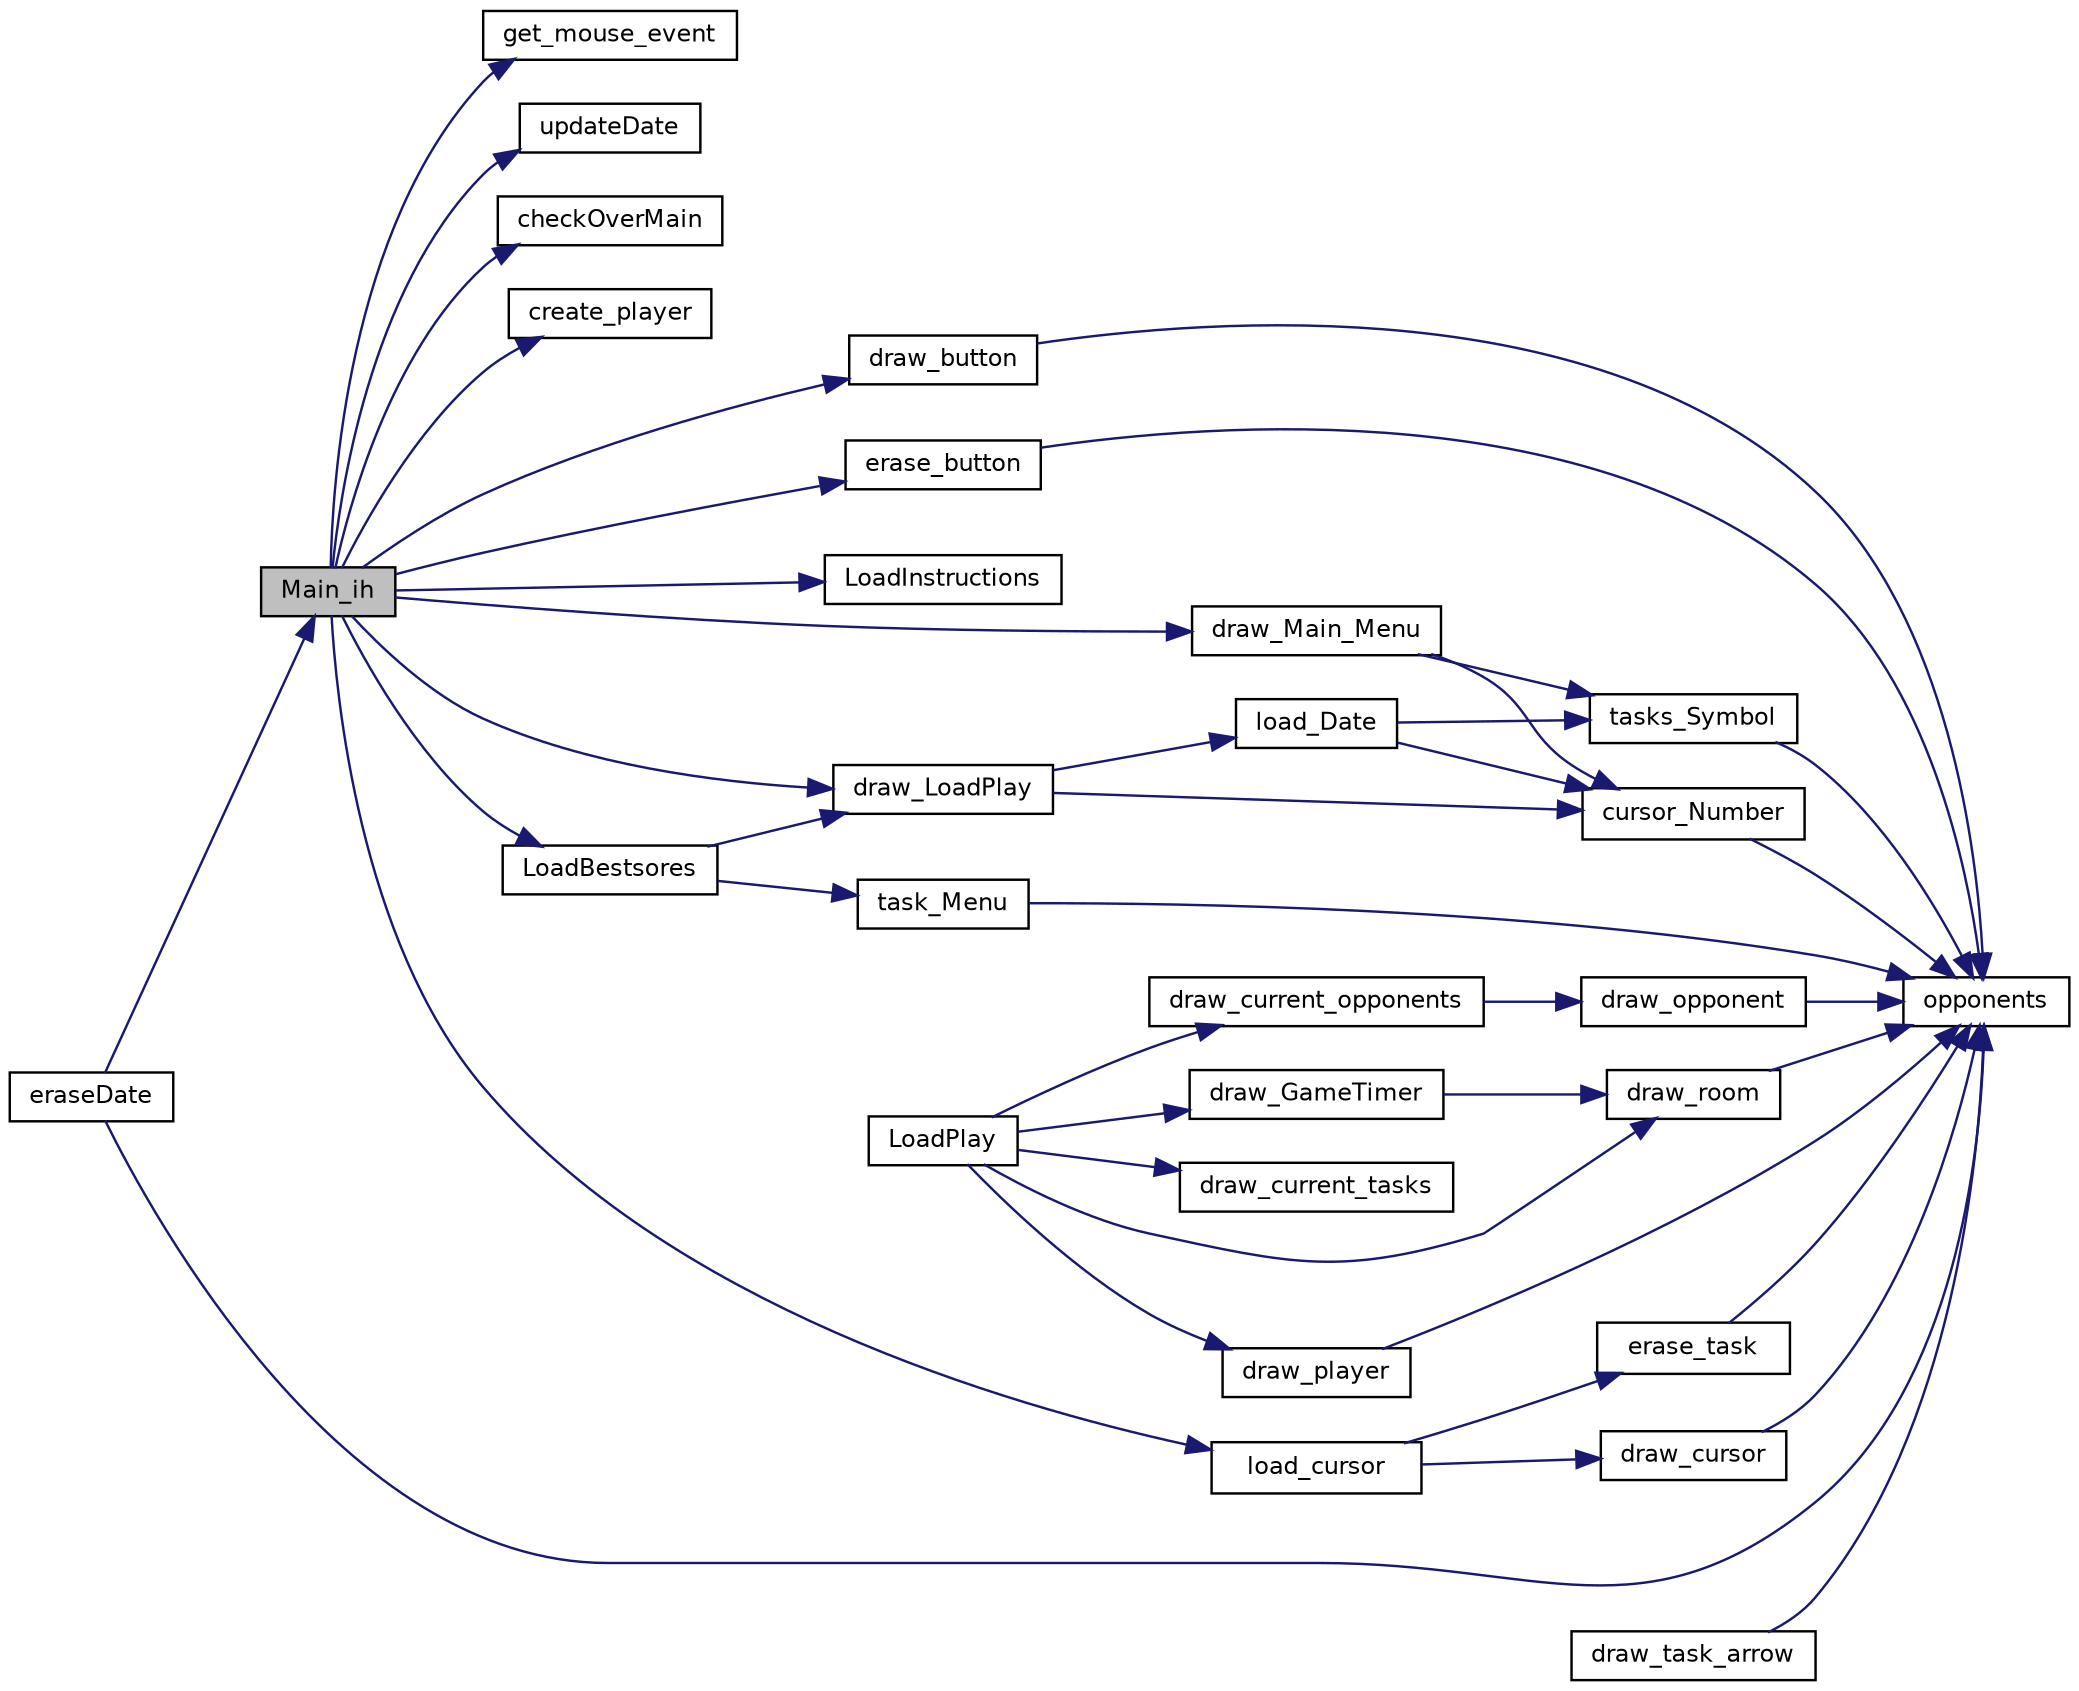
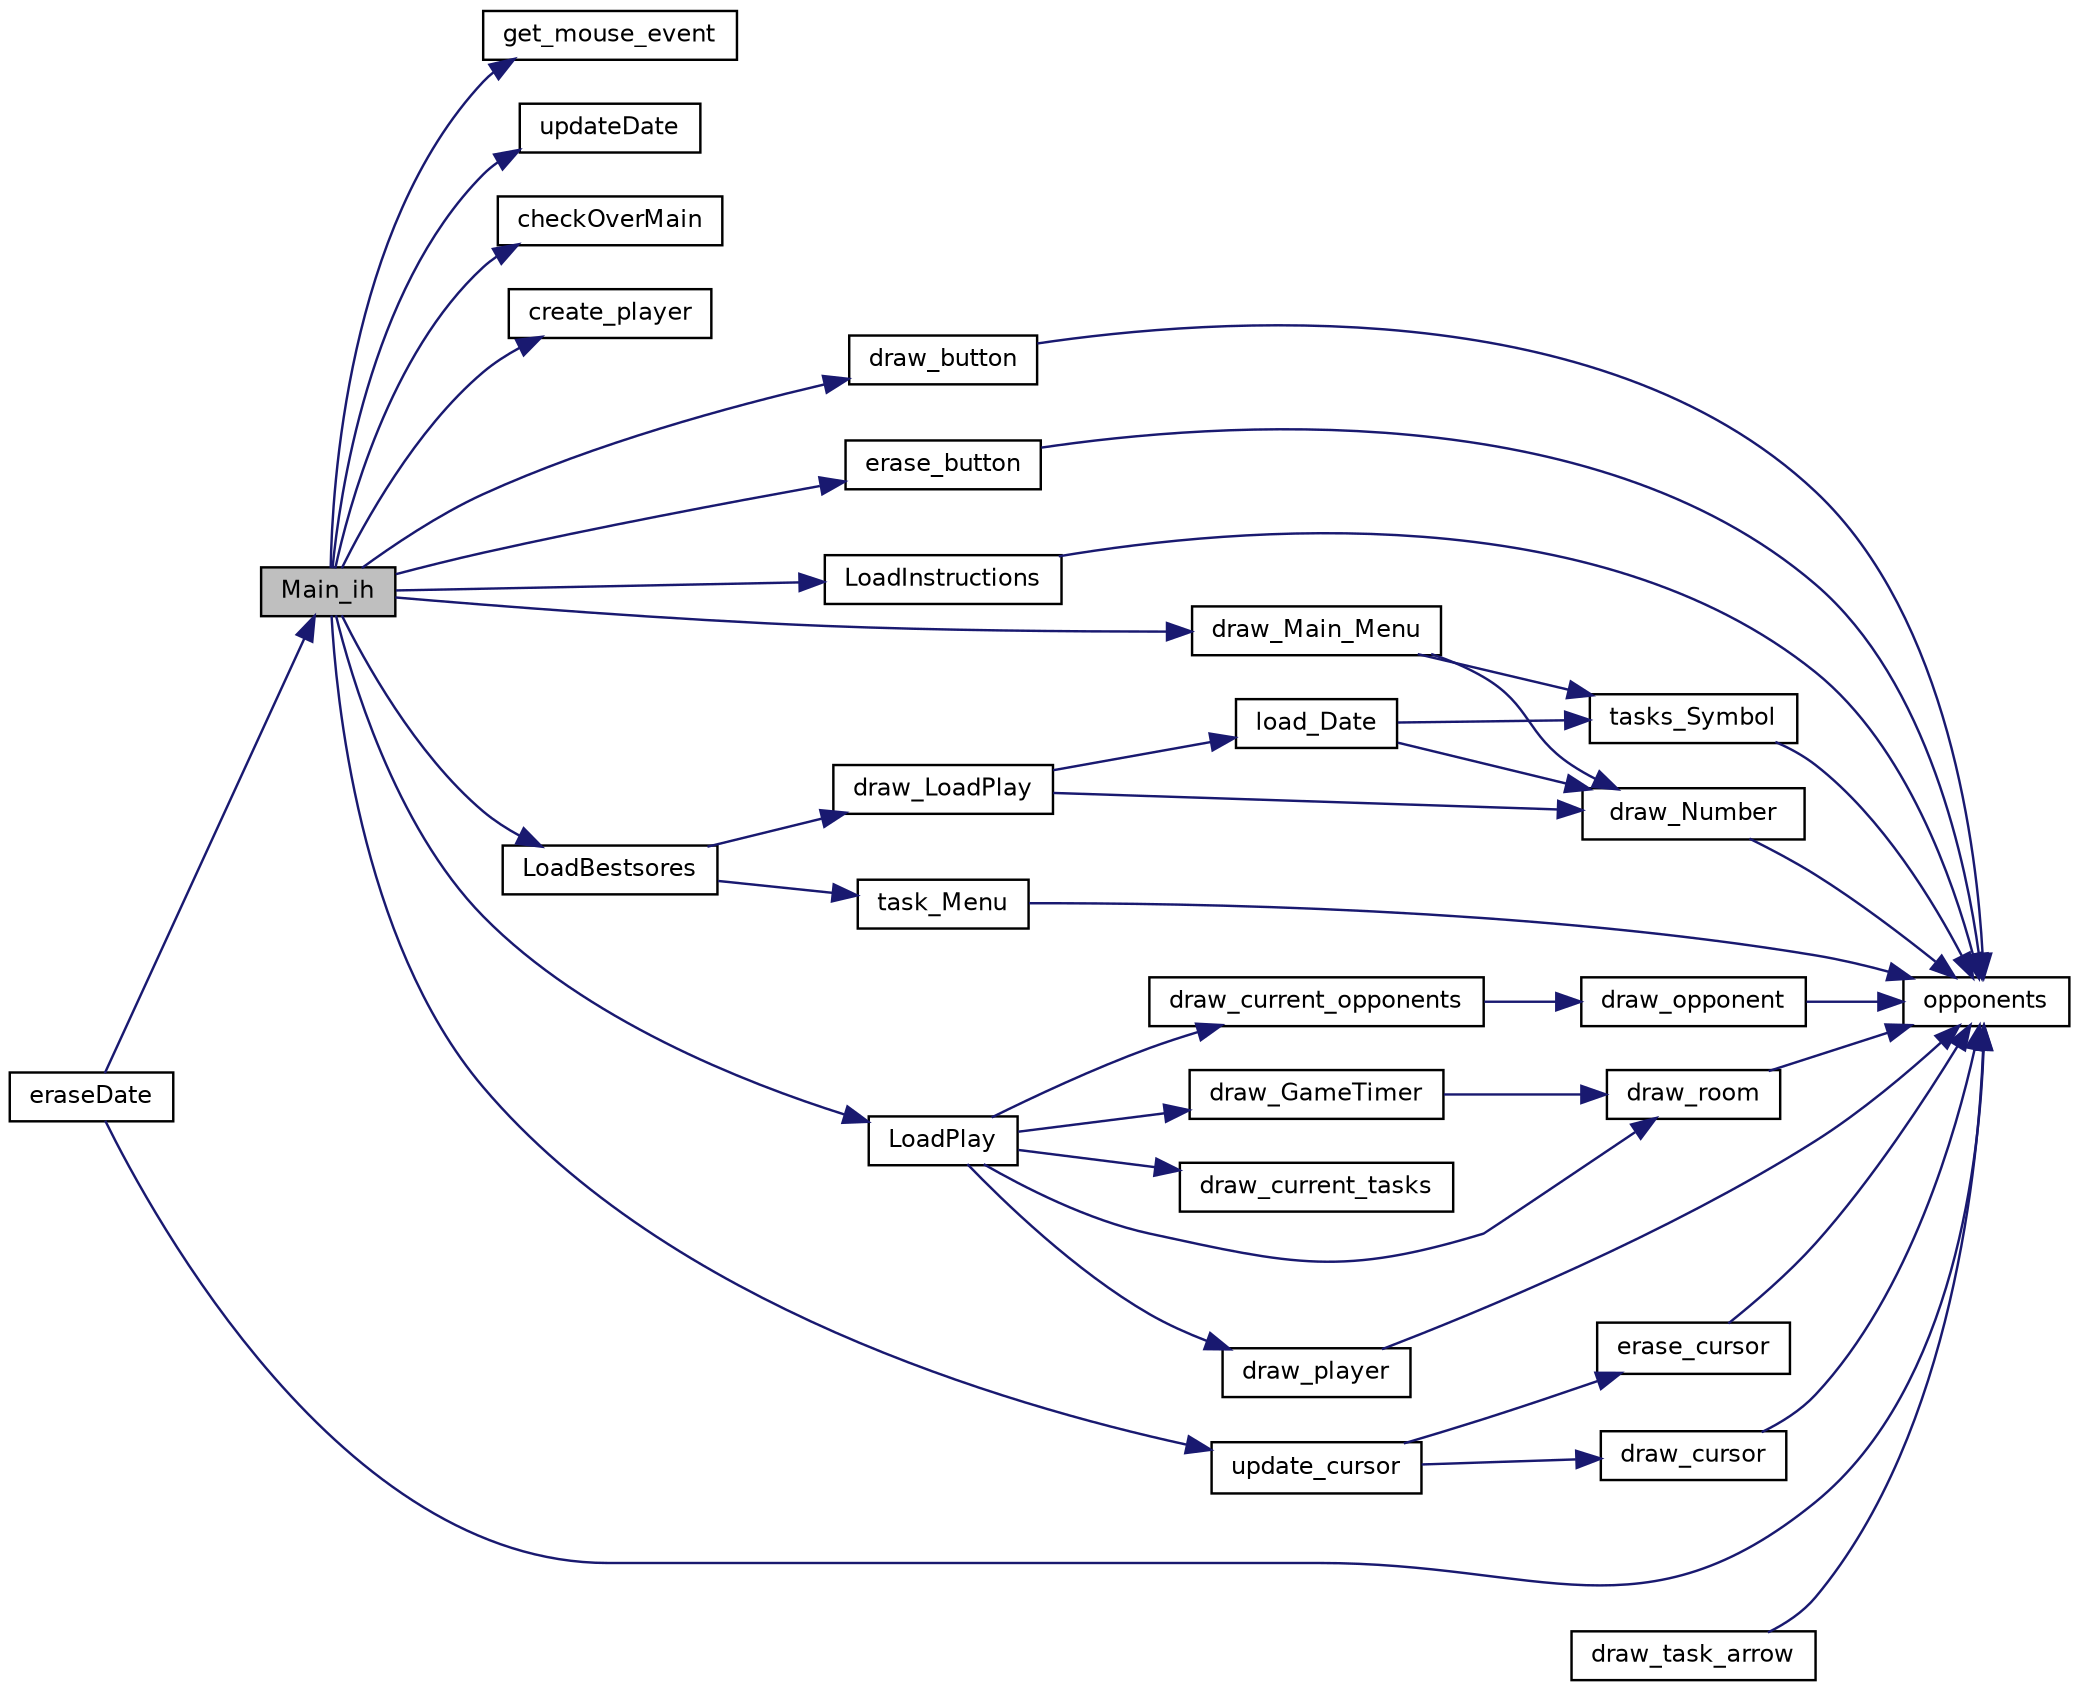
edge "LoadInstructions" -> "opponents": added
edge "Main_ih" -> "draw_LoadPlay": now "Main_ih" -> "LoadPlay"
node "cursor_Number": label "cursor_Number" -> "draw_Number"
node "erase_task": label "erase_task" -> "erase_cursor"
node "load_cursor": label "load_cursor" -> "update_cursor"
